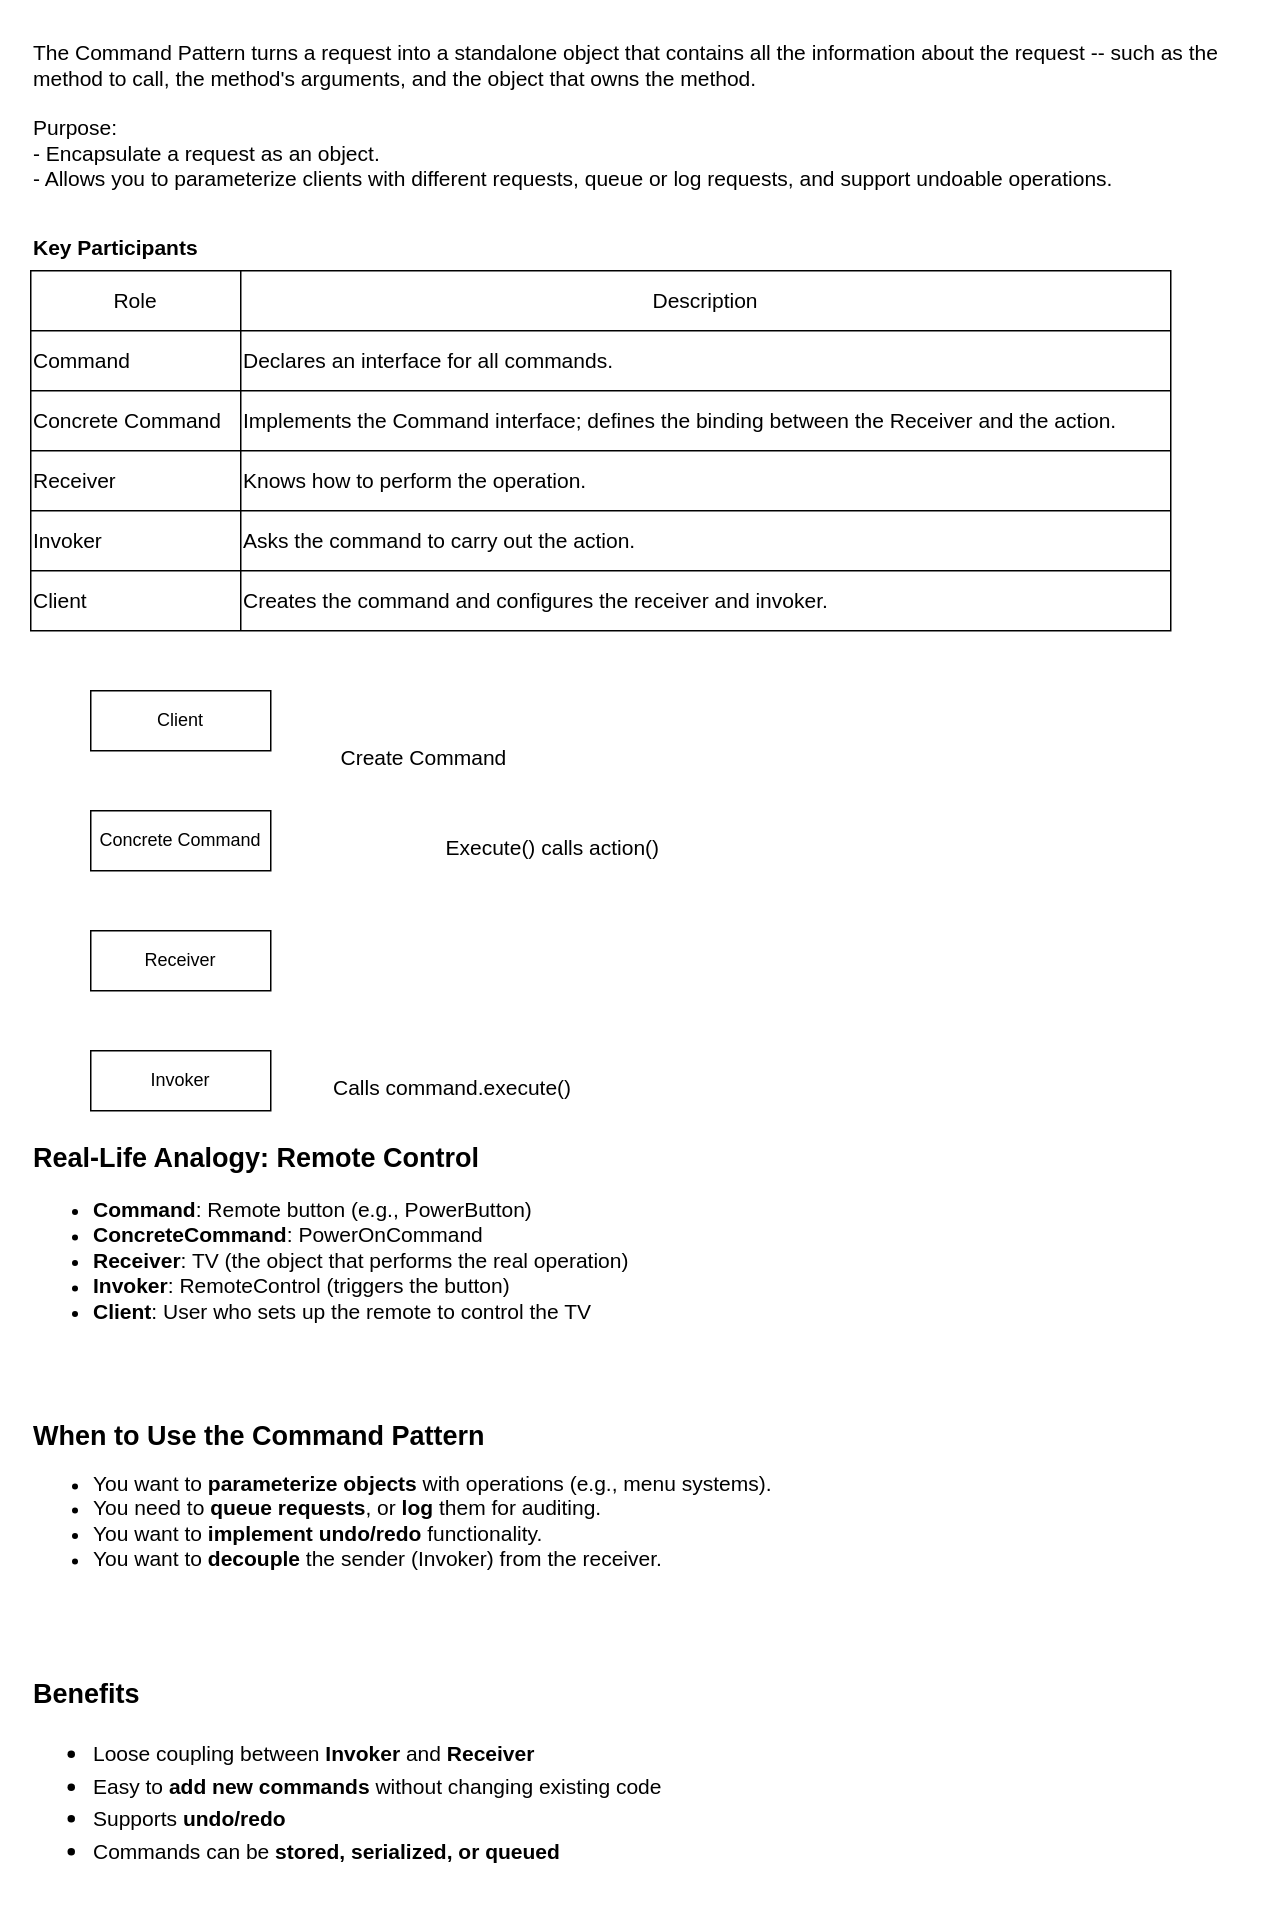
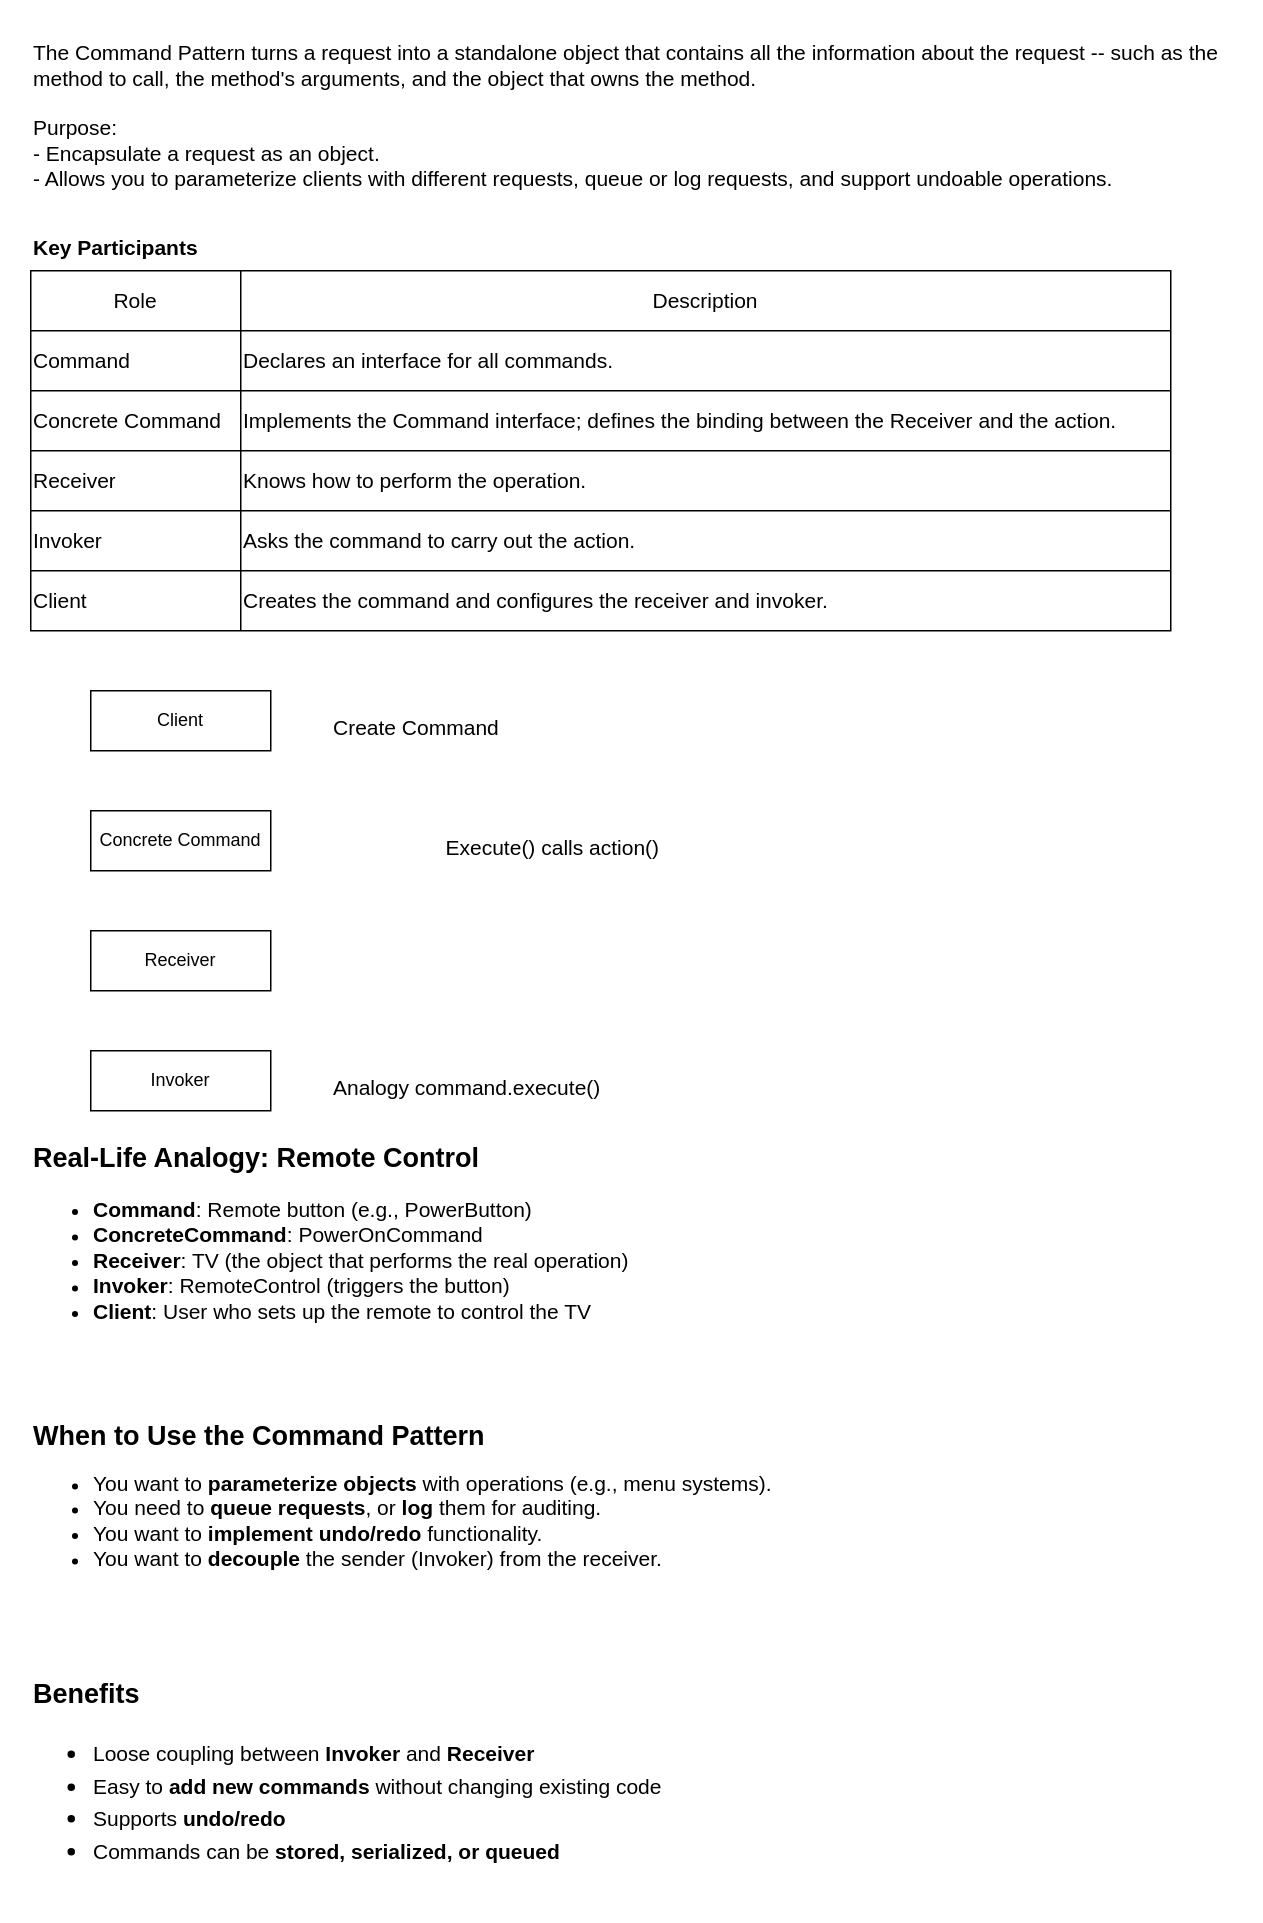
node "Create Command": moved (728, 758) -> (721, 728)
node "Calls command.execute()": label "Calls command.execute()" -> "Analogy command.execute()"
